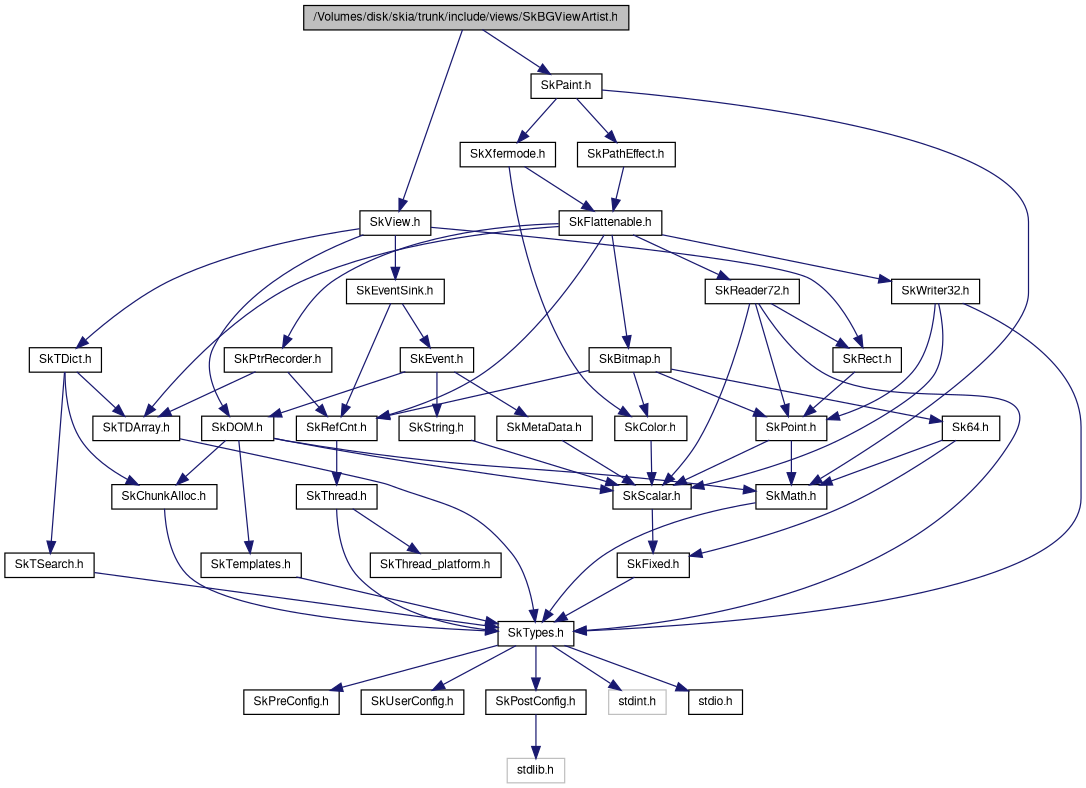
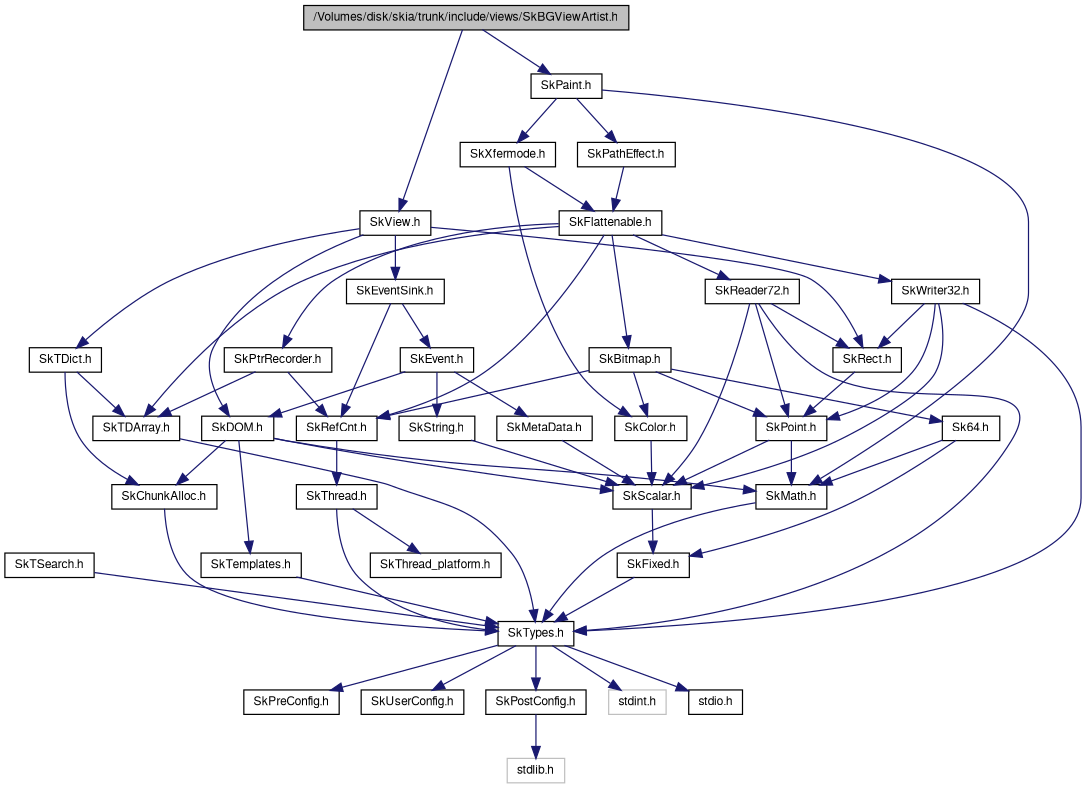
edge "SkWriter32.h" -> "SkRect.h": added
edge "SkTDict.h" -> "SkTSearch.h": removed
